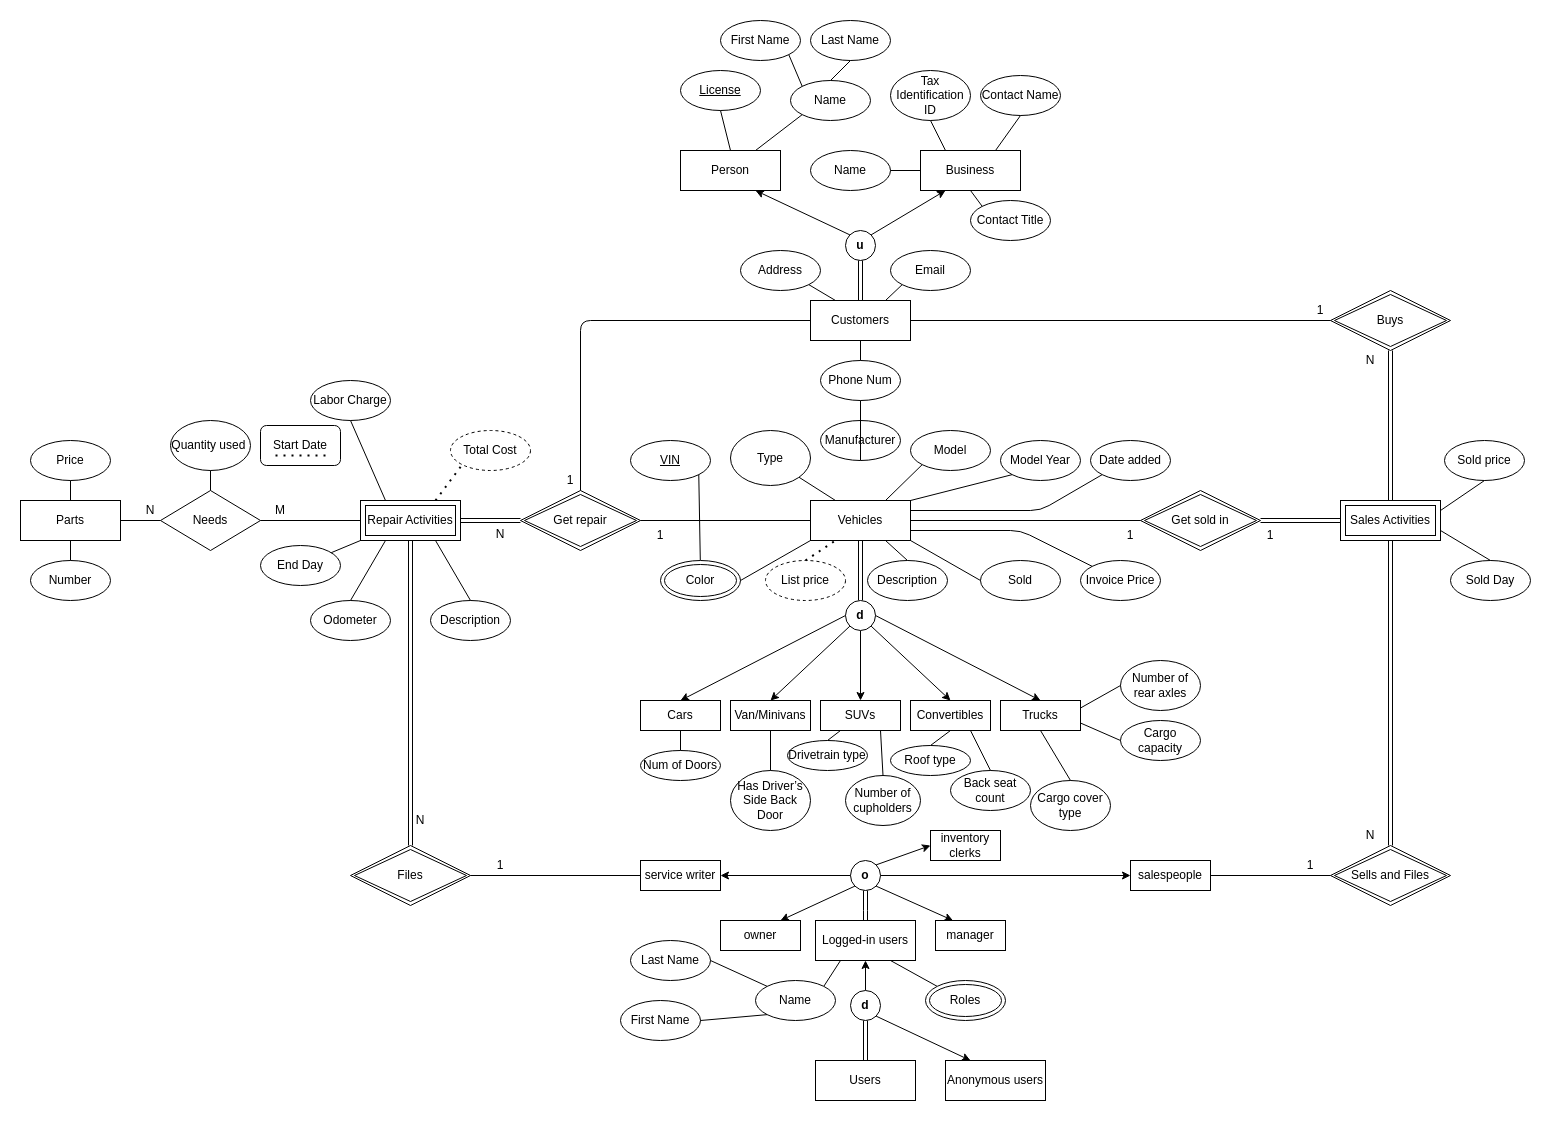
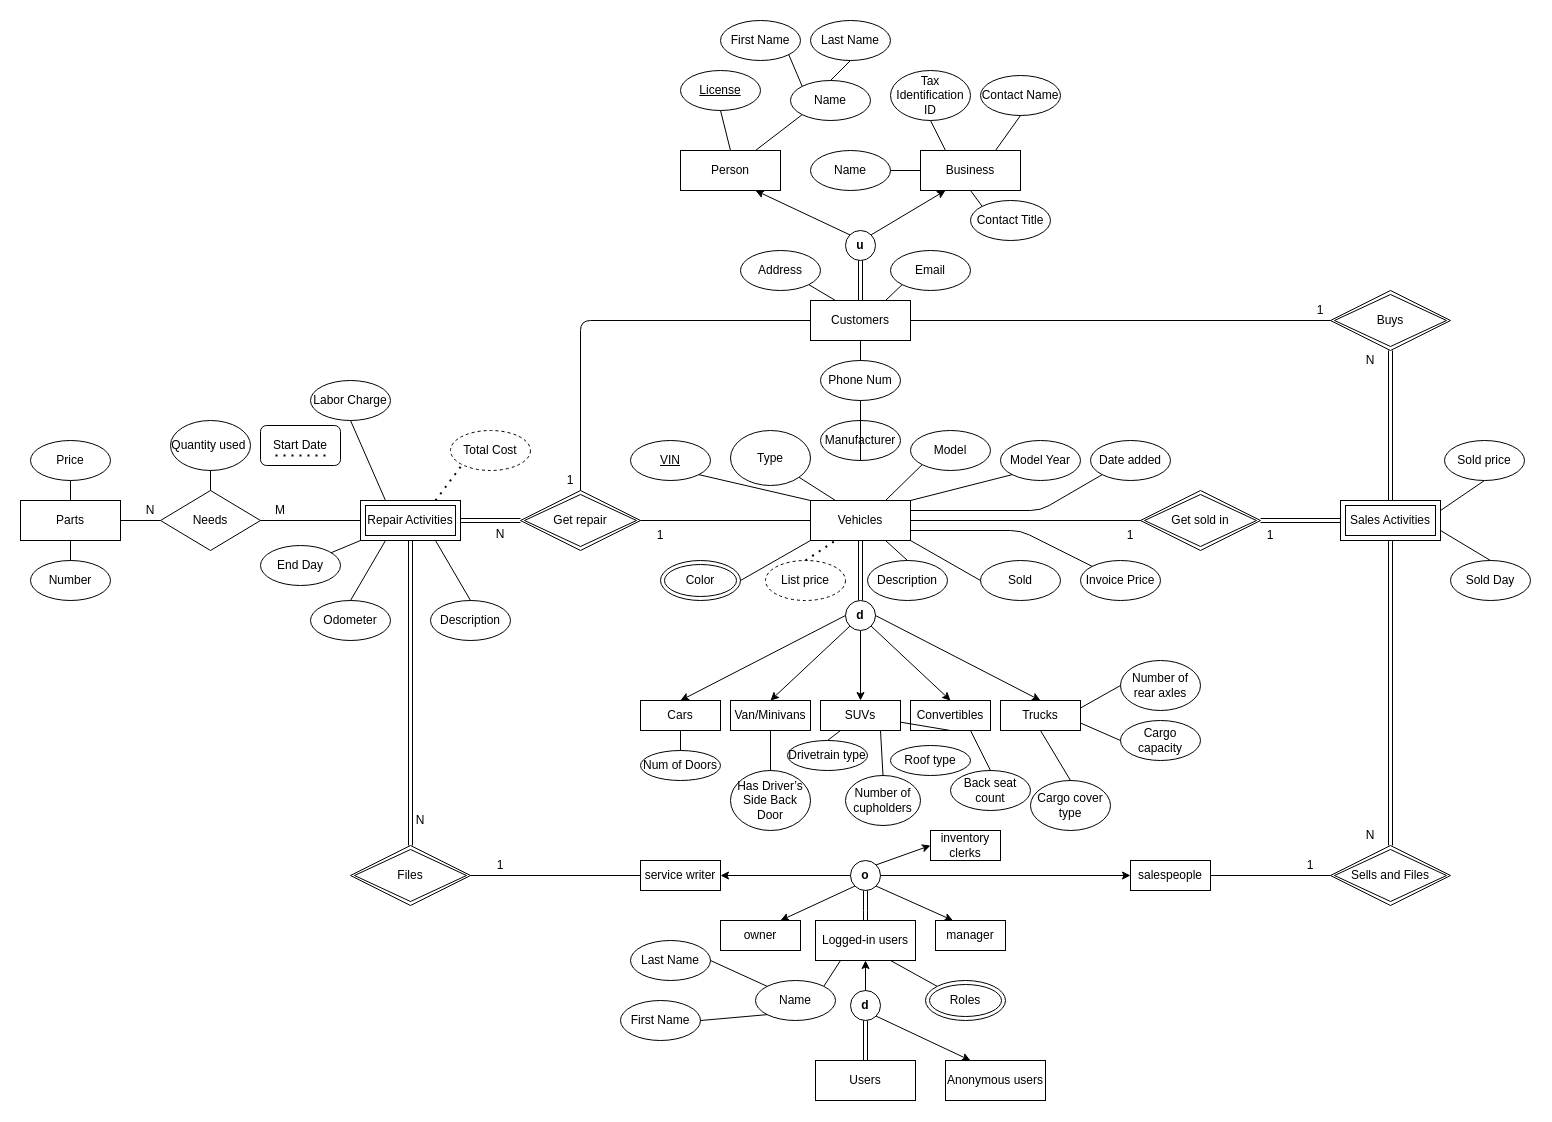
edge "VIN" -- "Color": now "VIN" -- "Vehicles"
edge "Convertibles" -- "Roof type": now "Convertibles" -- "SUVs"
